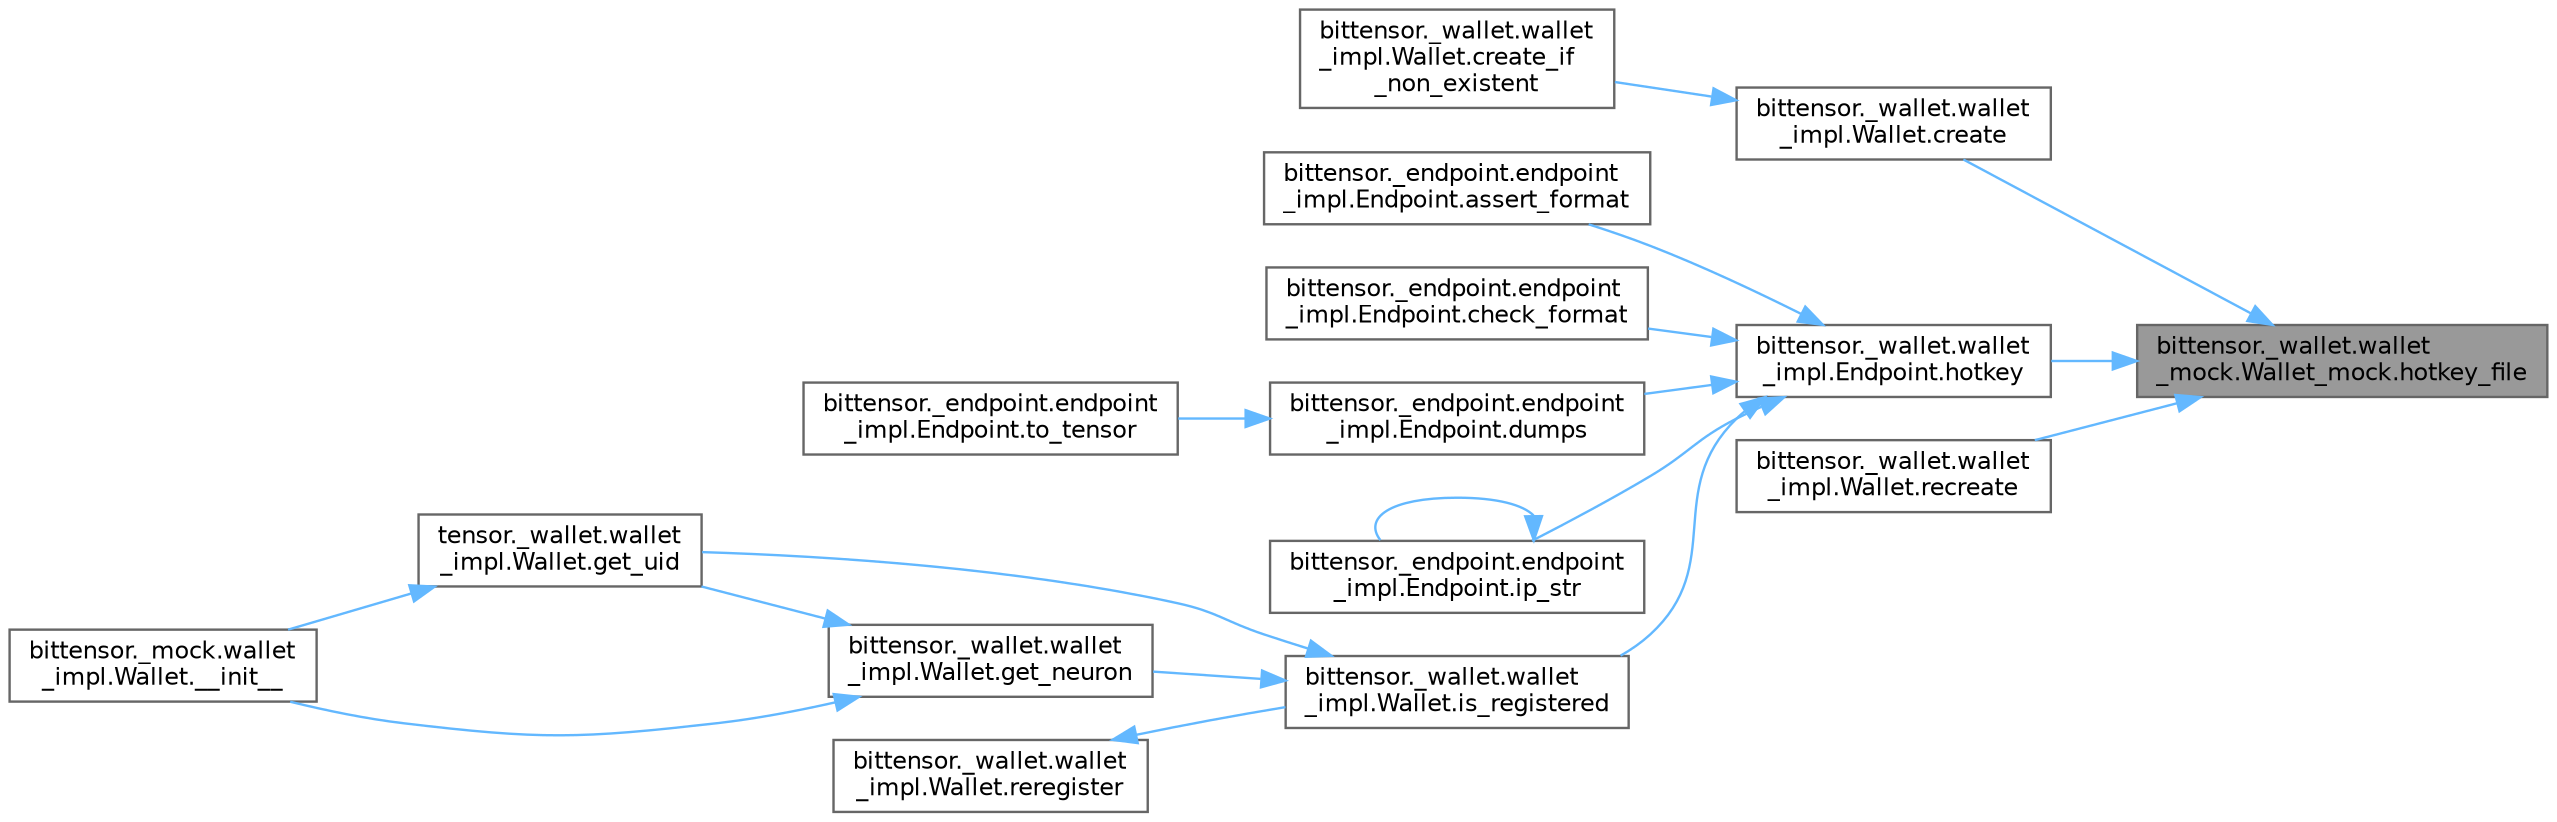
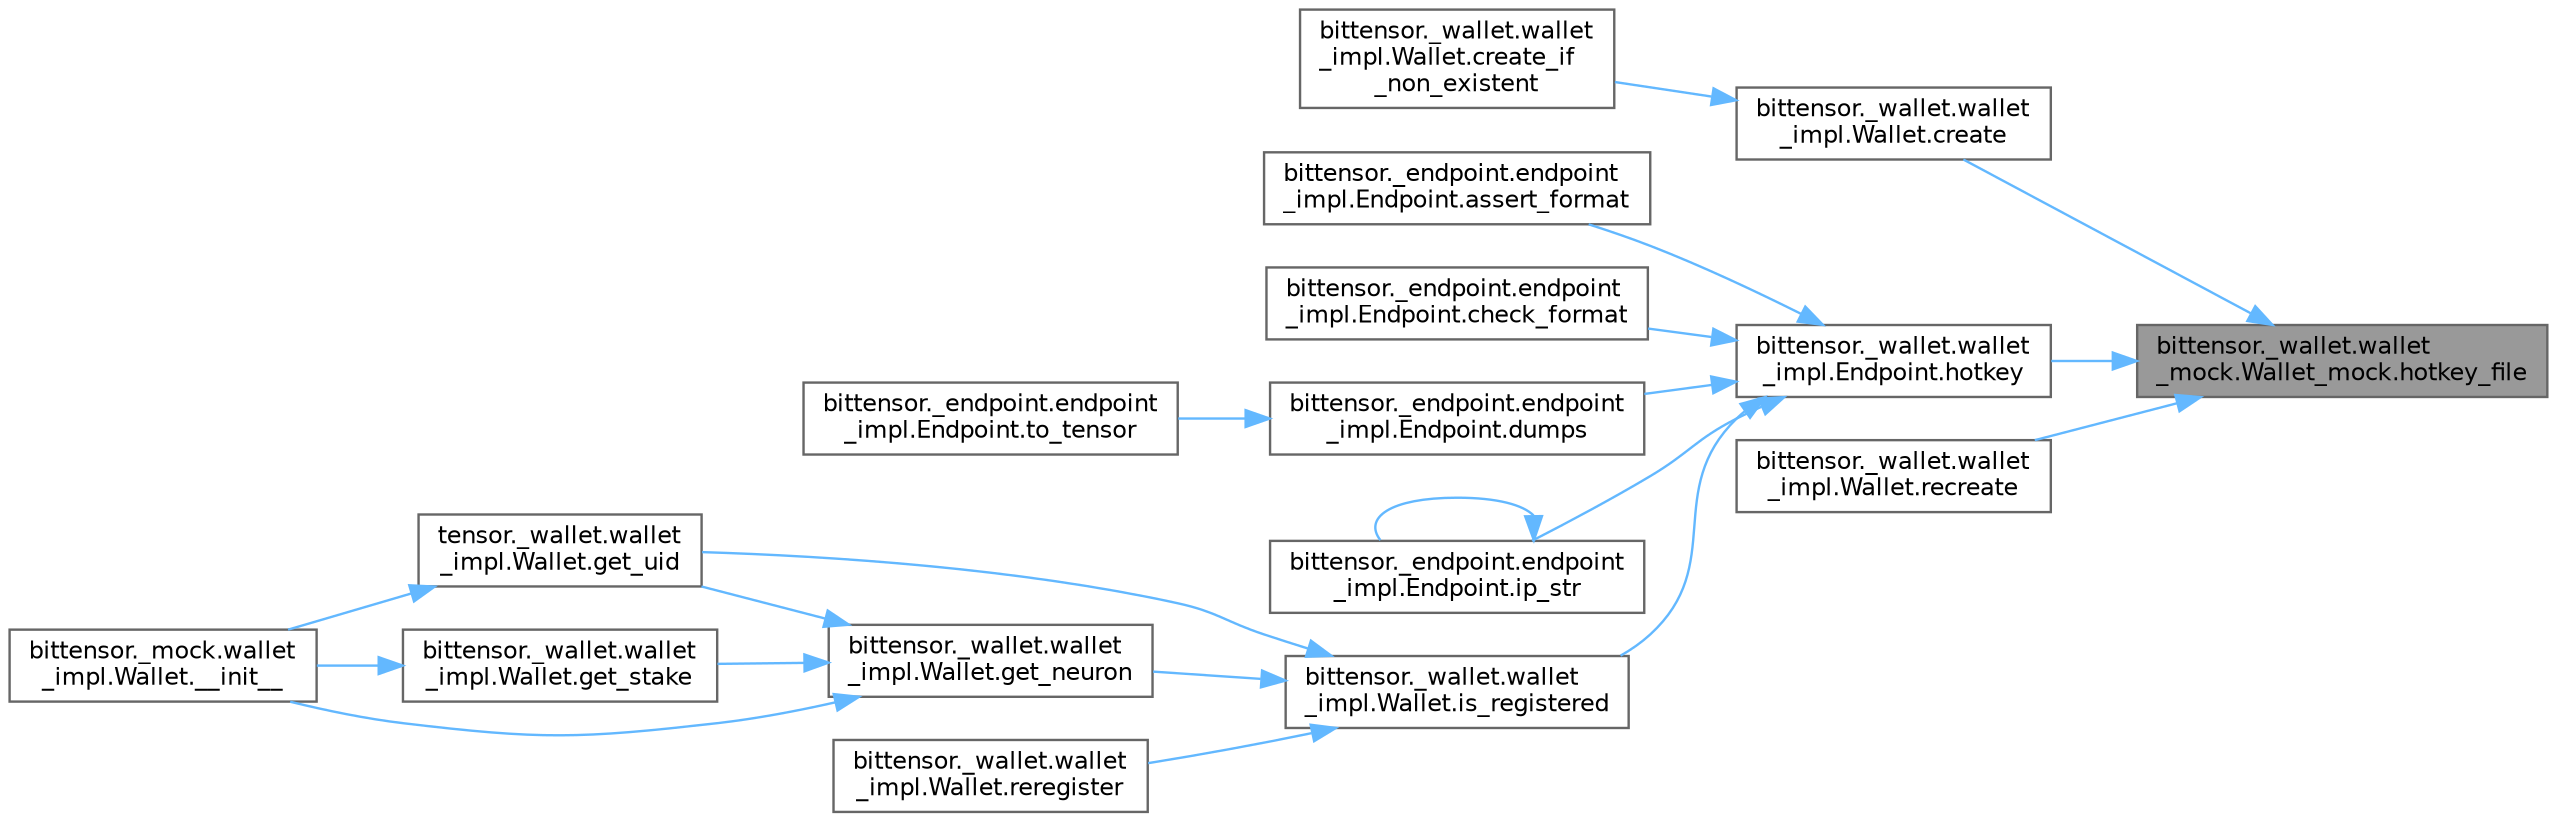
node "bittensor._wallet.wallet _impl.Wallet.get_stake": added
edge "bittensor._wallet.wallet _impl.Wallet.is_registered" -> "bittensor._wallet.wallet _impl.Wallet.reregister": reversed
